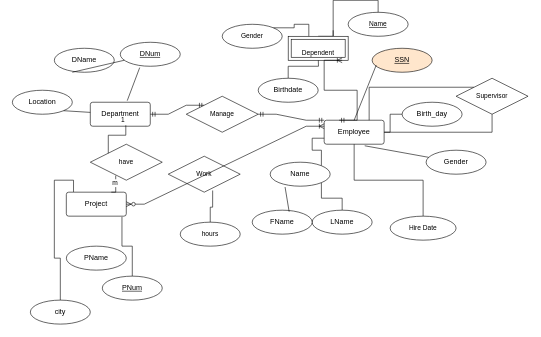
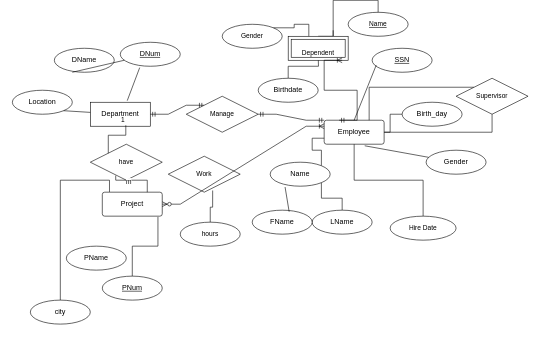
node "SSN": fillcolor #ffe6cc -> #ffffff
node "Department": shape rounded rectangle -> rectangle
node "Project": moved (96, 204) -> (132, 204)
